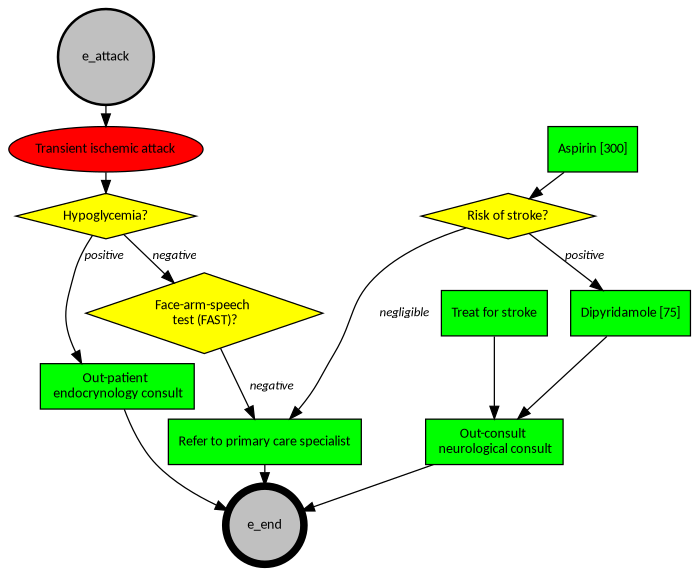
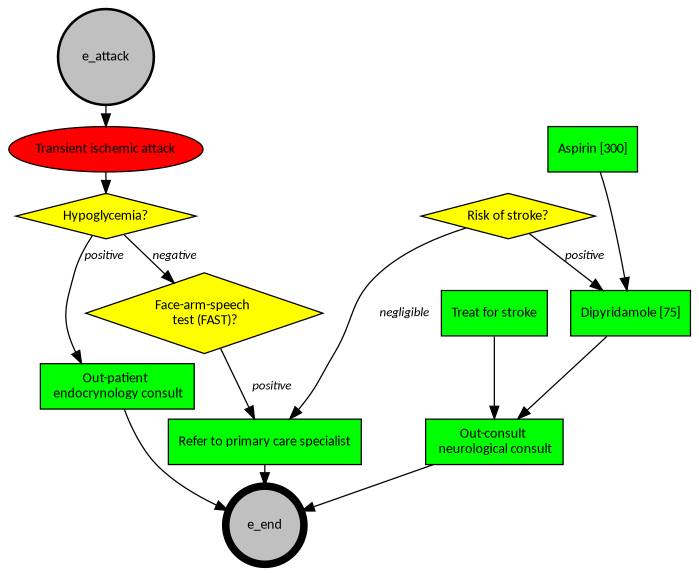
edge "Aspirin [300]" -> "Risk of stroke?": now "Aspirin [300]" -> "Dipyridamole [75]"
edge "Face-arm-speech test (FAST)?" -> "Refer to primary care specialist": label "negative" -> "positive"
